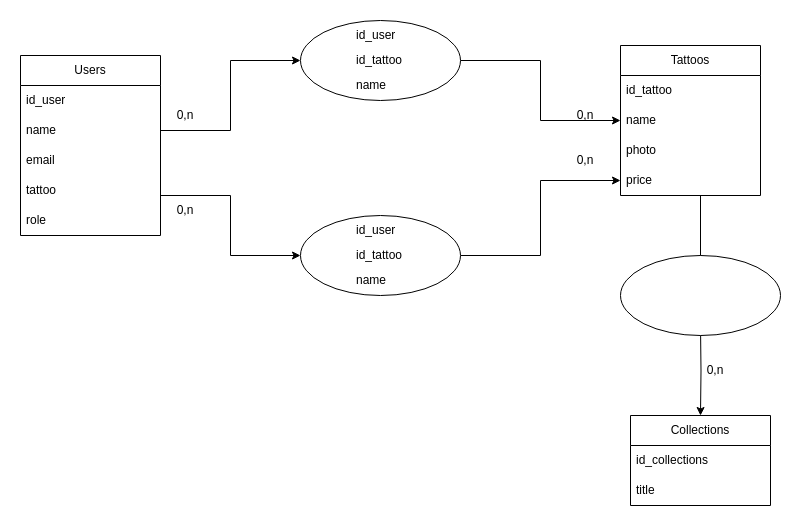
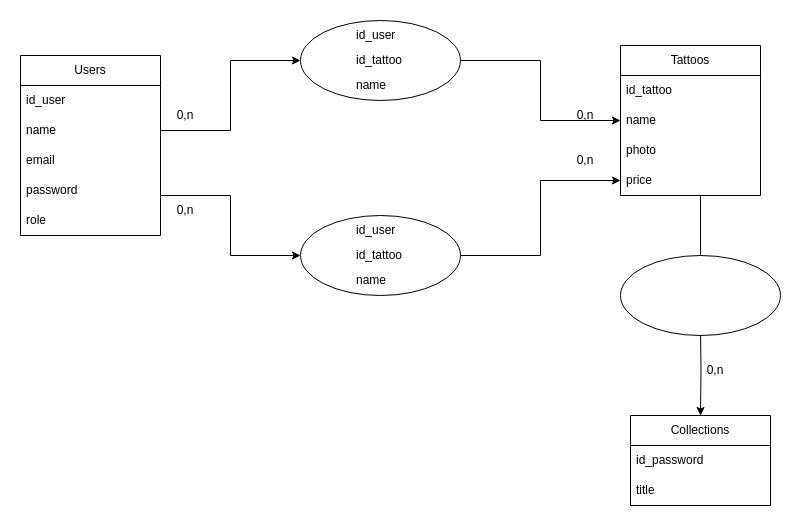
node "tattoo": label "tattoo" -> "password"
node "id_collections": label "id_collections" -> "id_password"
